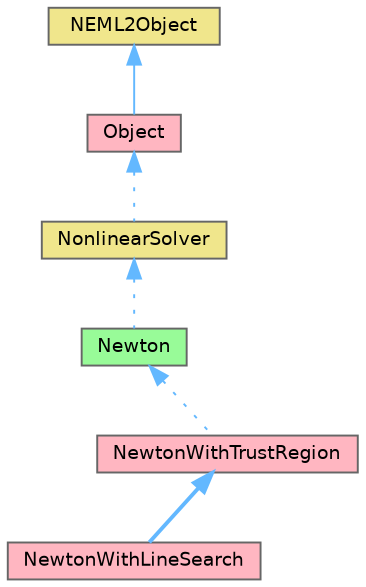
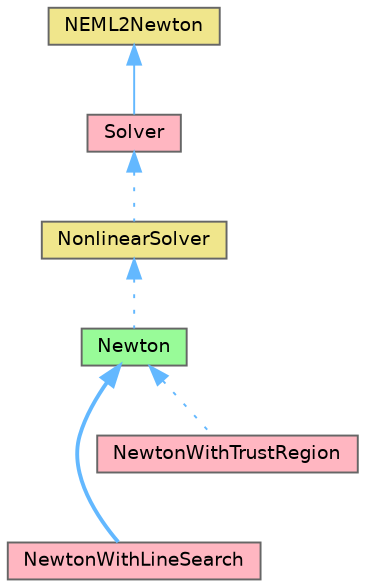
node "NEML2Object": label "NEML2Object" -> "NEML2Newton"
node "Object": label "Object" -> "Solver"
edge "NewtonWithLineSearch" -> "NewtonWithTrustRegion": now "NewtonWithLineSearch" -> "Newton"
